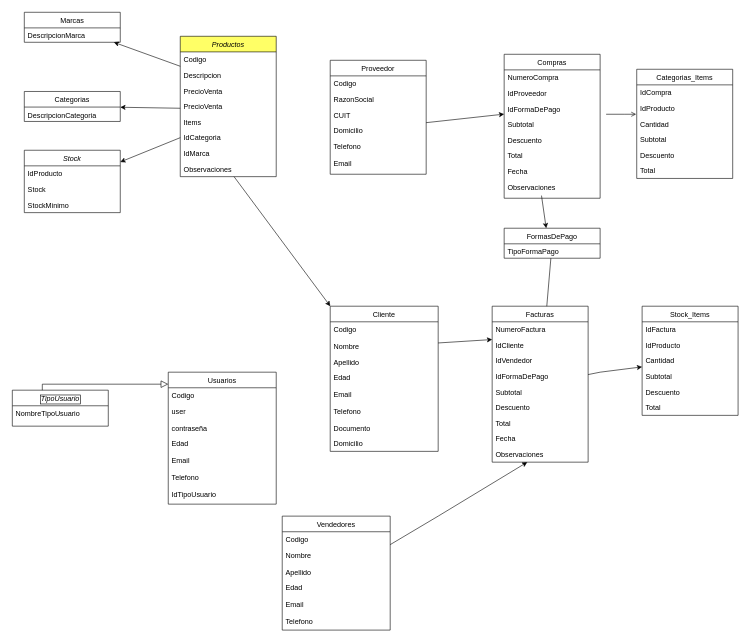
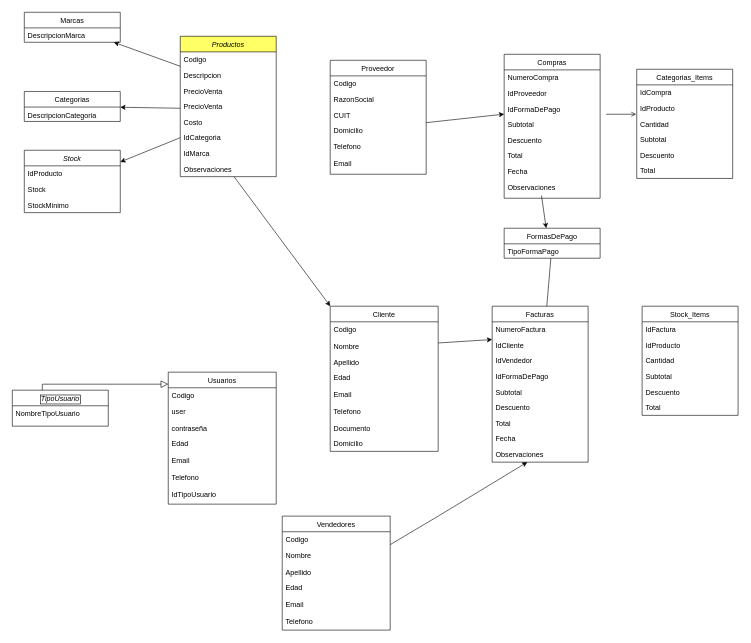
node "Items": label "Items" -> "Costo"
edge "Facturas" -> "Stock_Items": removed
